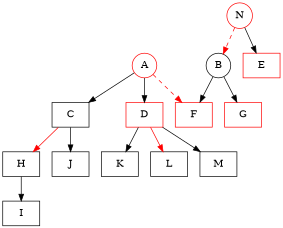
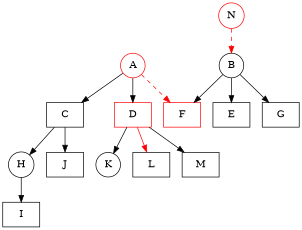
edge "N" -> "E": now "B" -> "E"
node "E": color red -> black
node "G": color red -> black
edge "C" -> "H": color red -> black
node "H": shape box -> circle
node "K": shape box -> circle
